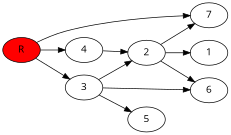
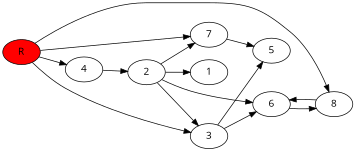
edge "7" -> "5": added
edge "3" -> "2": reversed
node "8": added
